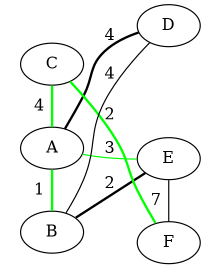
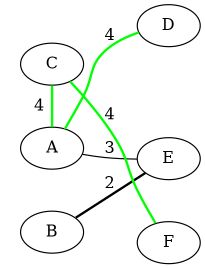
edge "D" -- "A": color black -> green
edge "C" -- "F": label "2" -> "4"
edge "D" -- "B": removed, label "4"
edge "A" -- "E": color green -> black
edge "A" -- "B": removed, label "1"
edge "E" -- "F": removed, label "7"
